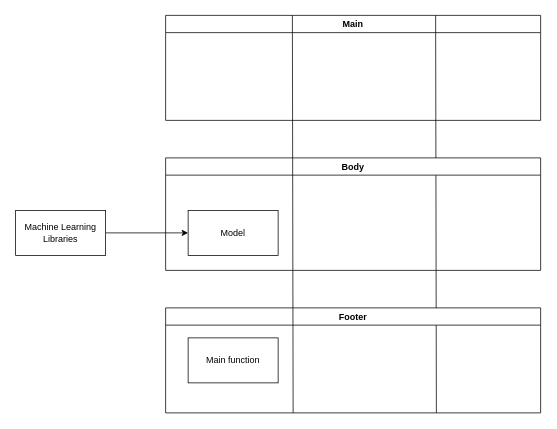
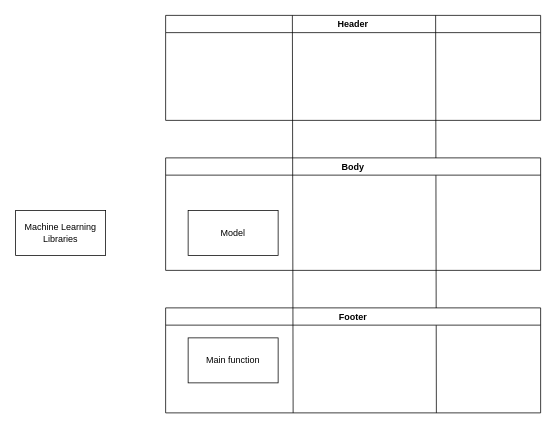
node "Main": label "Main" -> "Header"
edge "Machine Learning Libraries" -> "Model": removed
